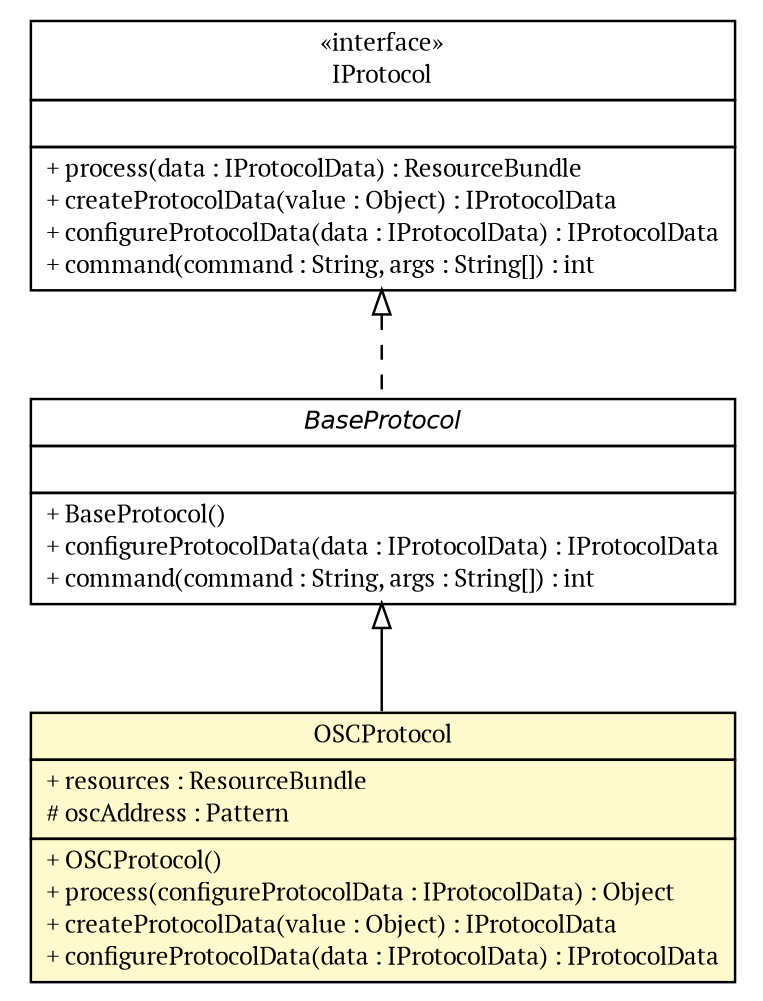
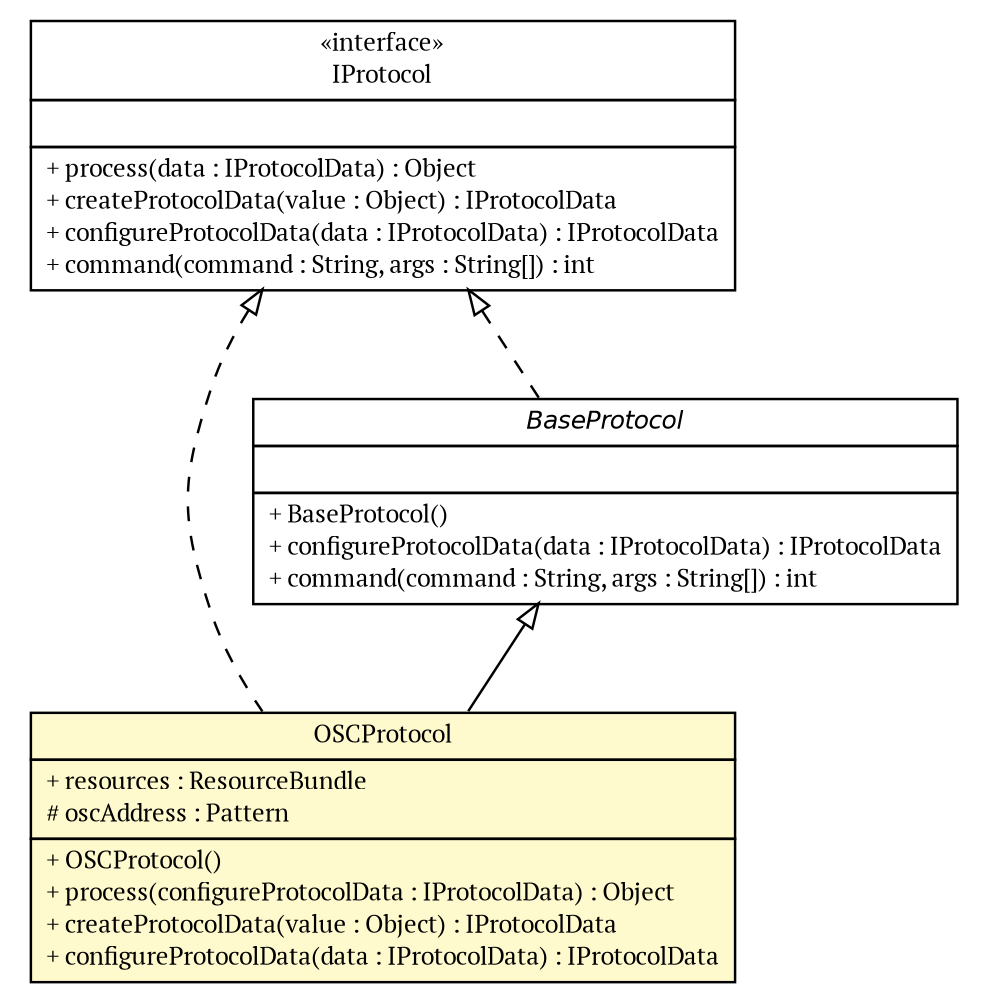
node "IProtocol": text "+ process(data : IProtocolData) : ResourceBundle" -> "+ process(data : IProtocolData) : Object"
edge "OSCProtocol" -> "IProtocol": added
